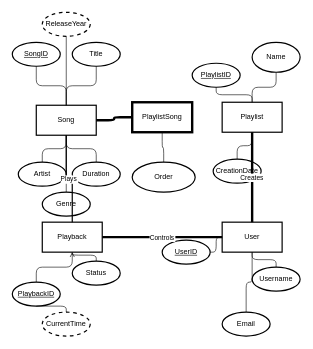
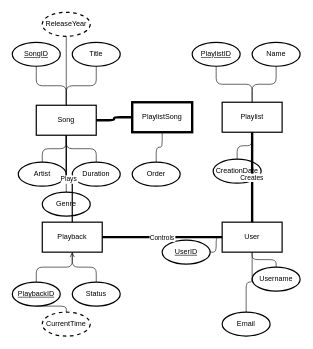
node "Name": size 48x30 -> 48x24
node "PlaylistID": moved (216, 75) -> (216, 54)
node "Order": size 63x30 -> 48x24
node "Status": moved (96, 273) -> (96, 294)
